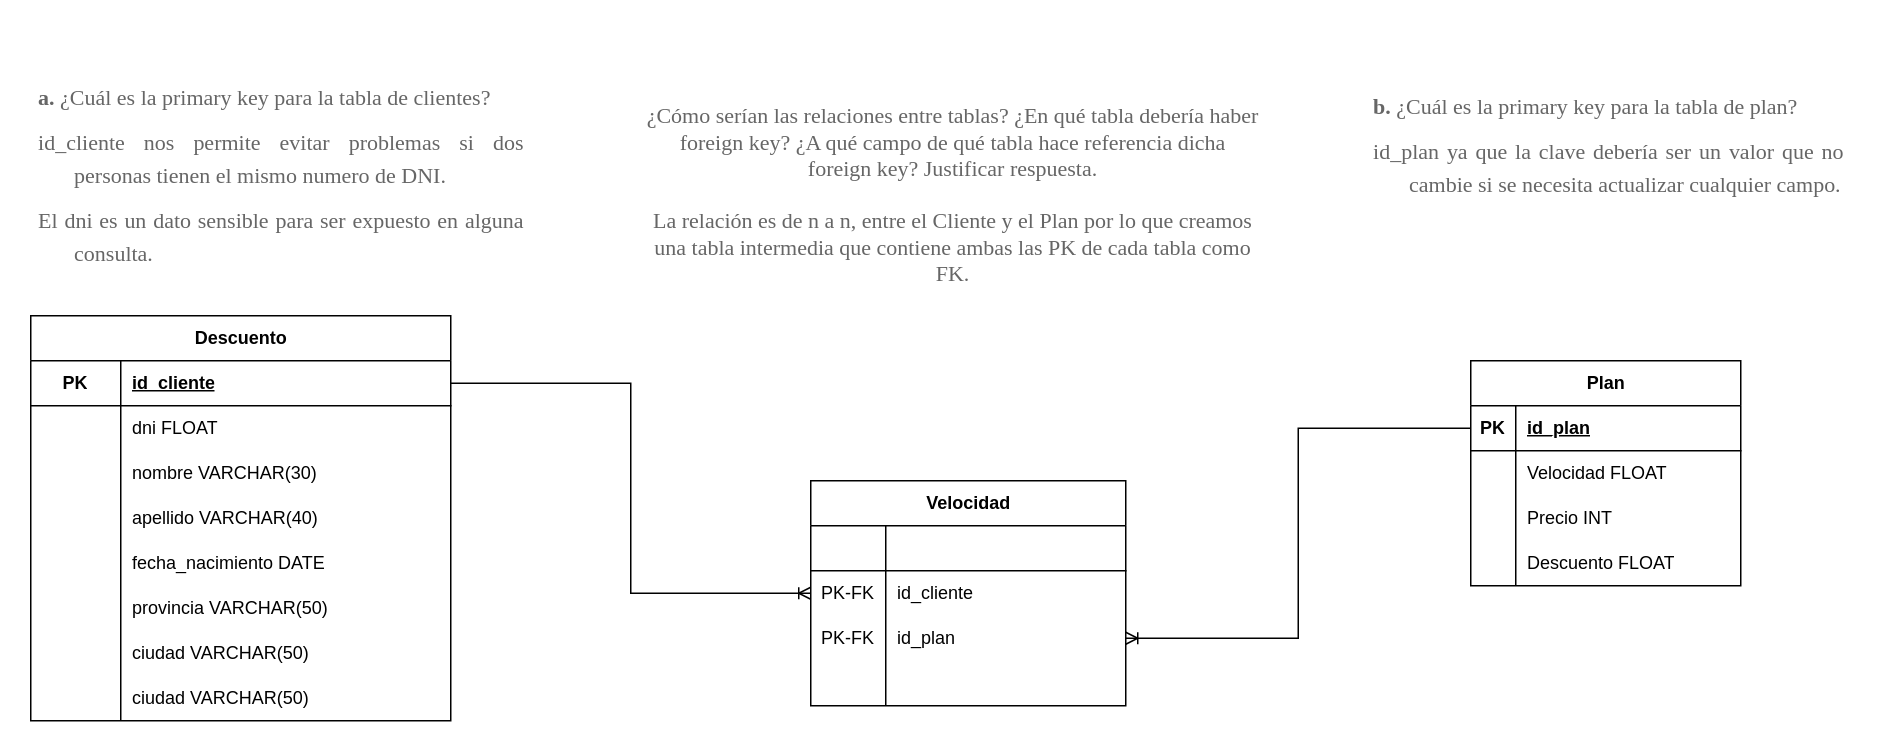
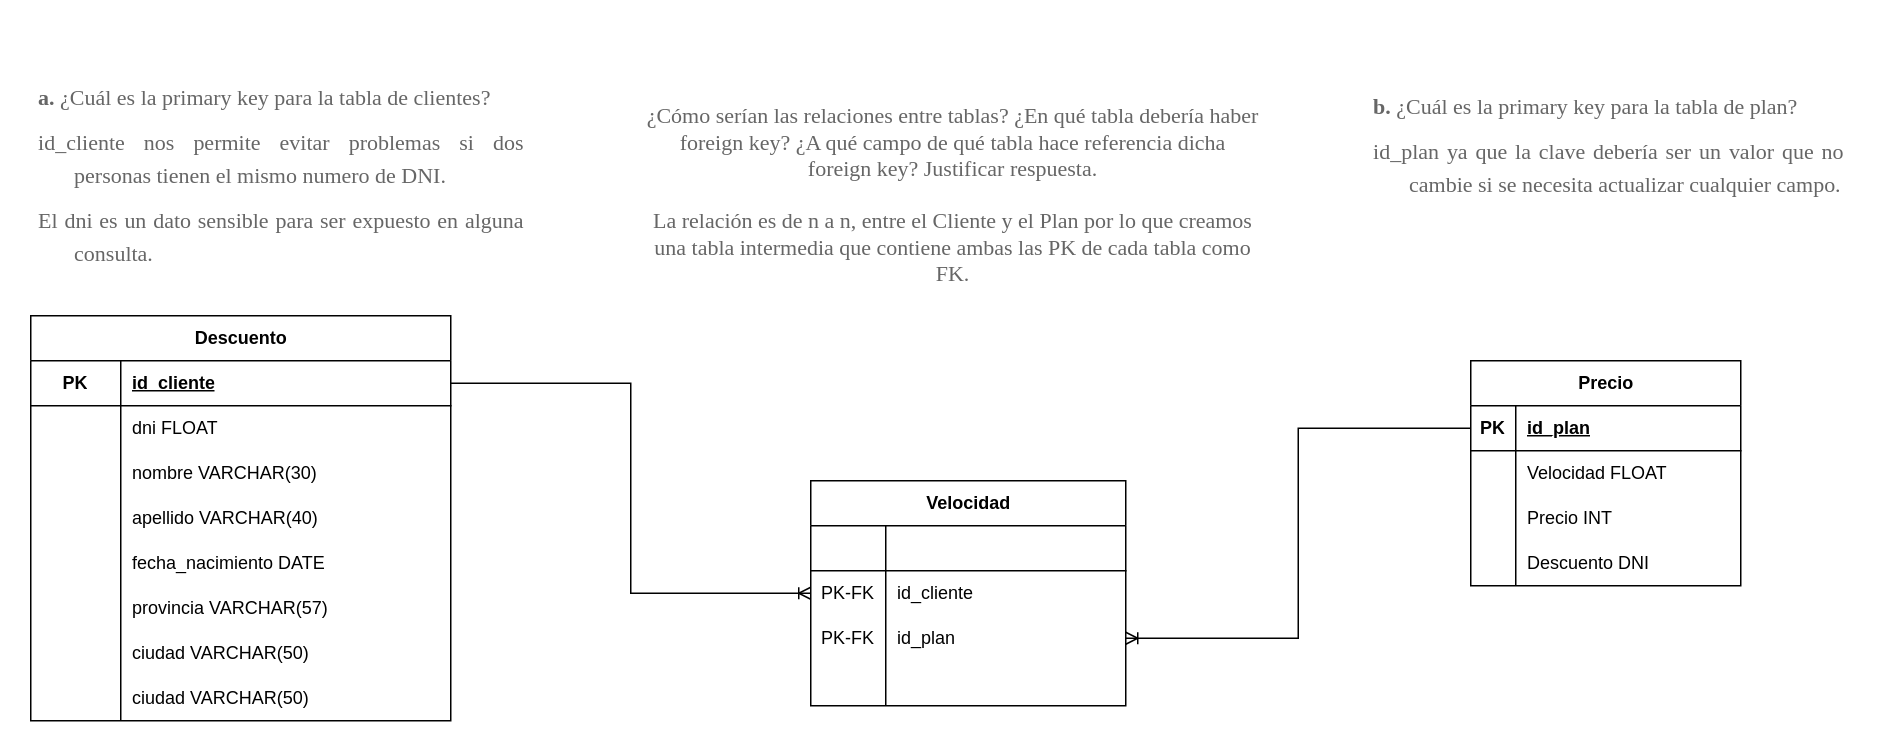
node "Plan": label "Plan" -> "Precio"
node "Descuento FLOAT": label "Descuento FLOAT" -> "Descuento DNI"
node "provincia VARCHAR(50)": label "provincia VARCHAR(50)" -> "provincia VARCHAR(57)"
